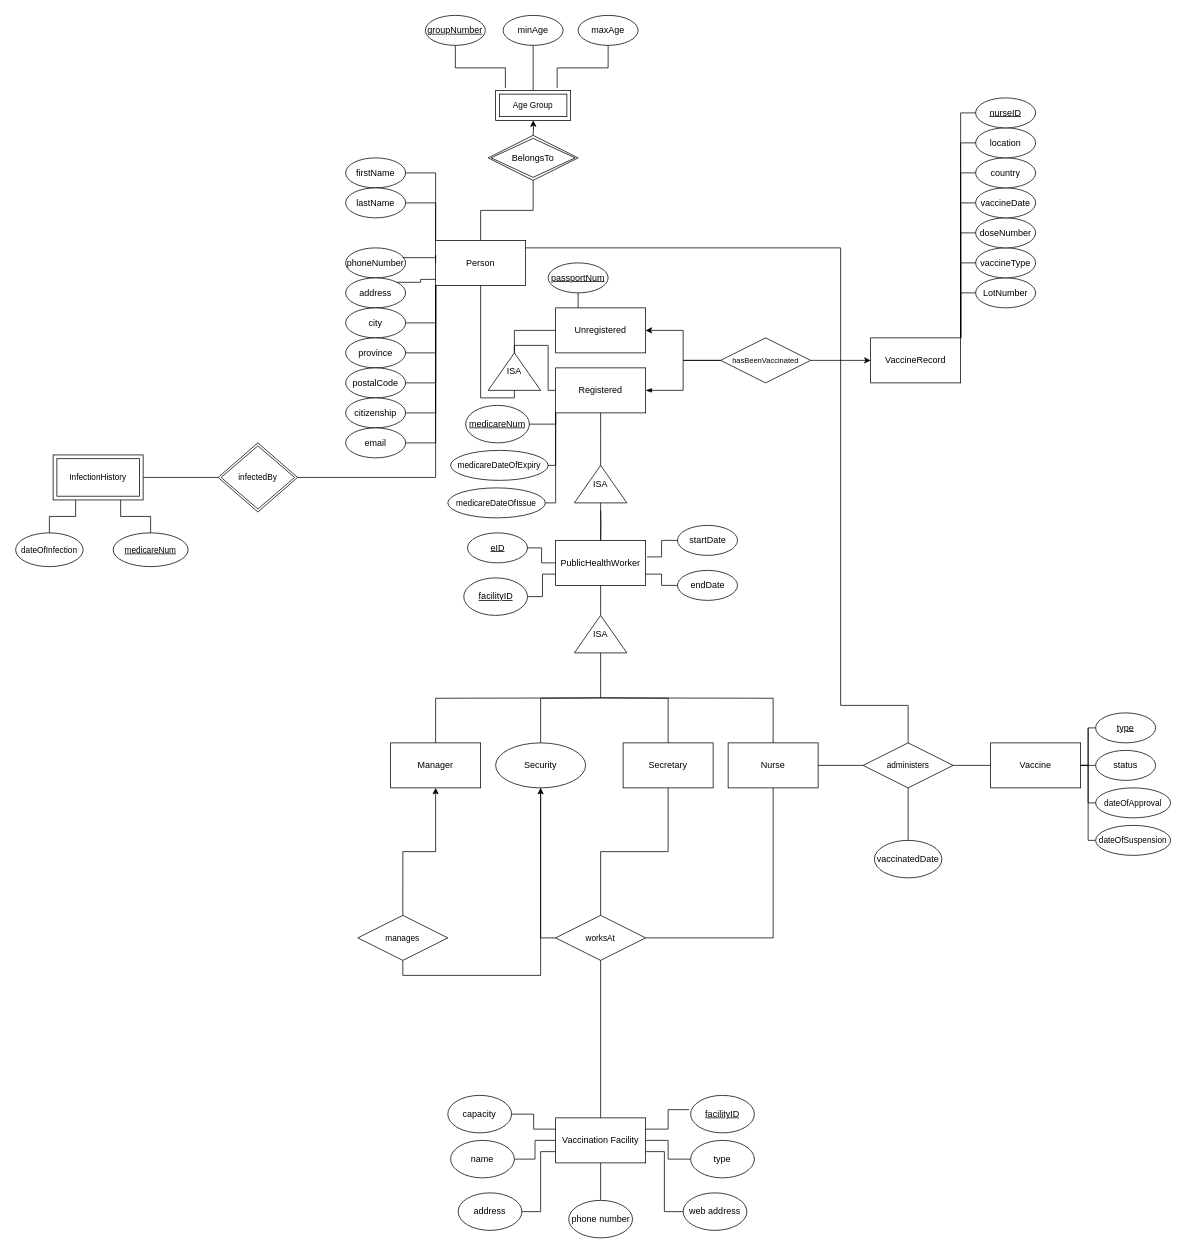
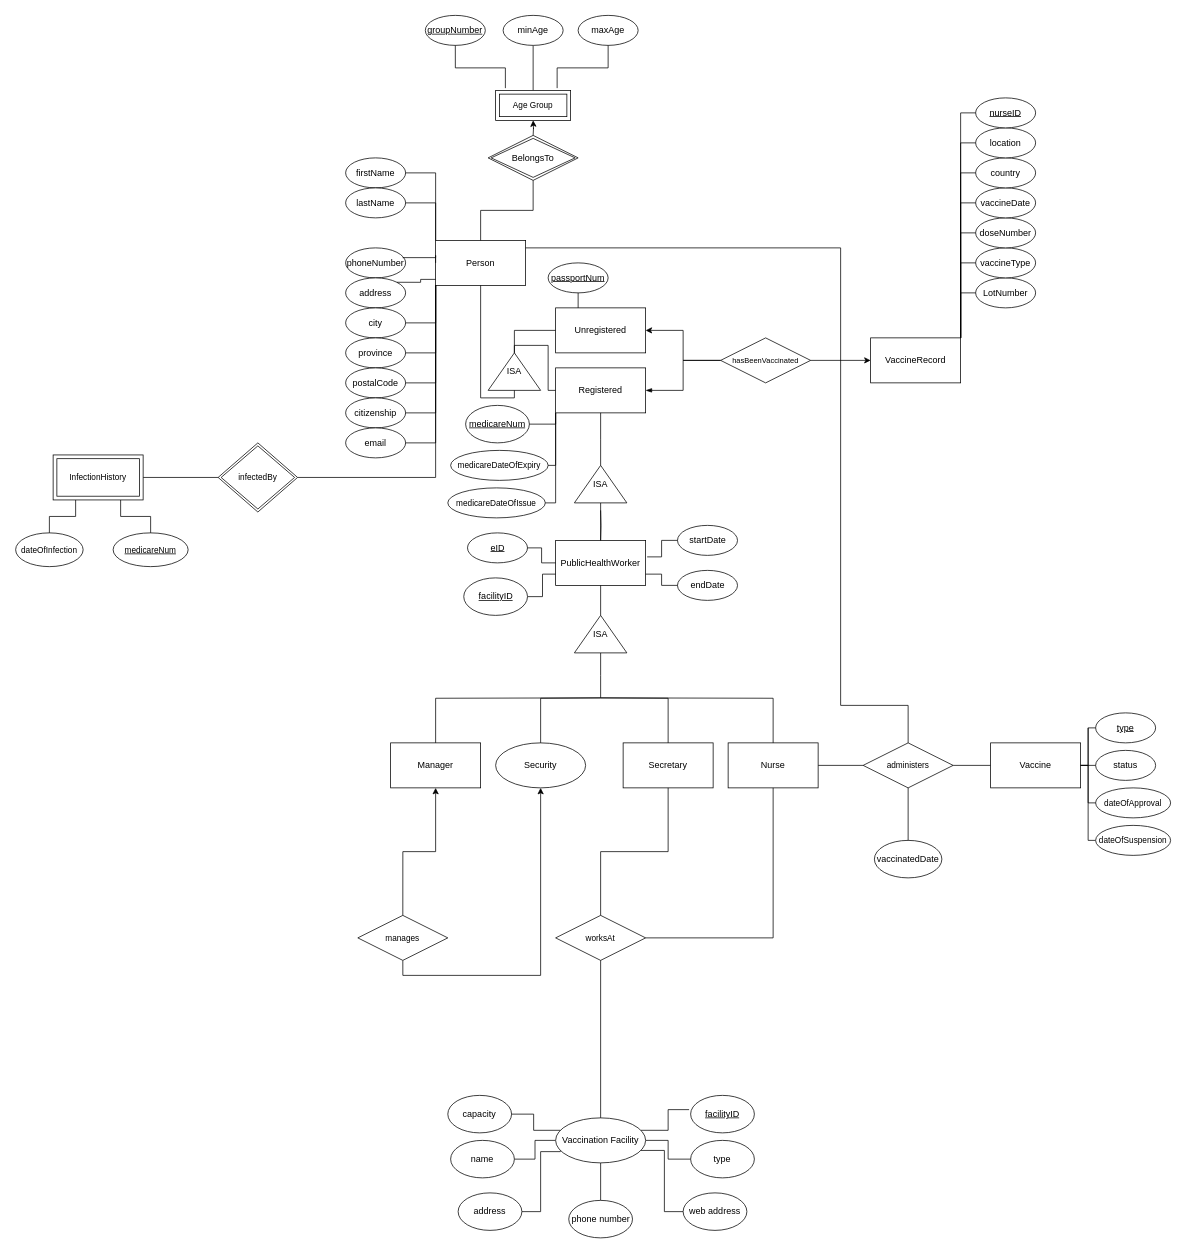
edge "Security" -- "worksAt": removed
node "Vaccination Facility": shape rectangle -> ellipse
